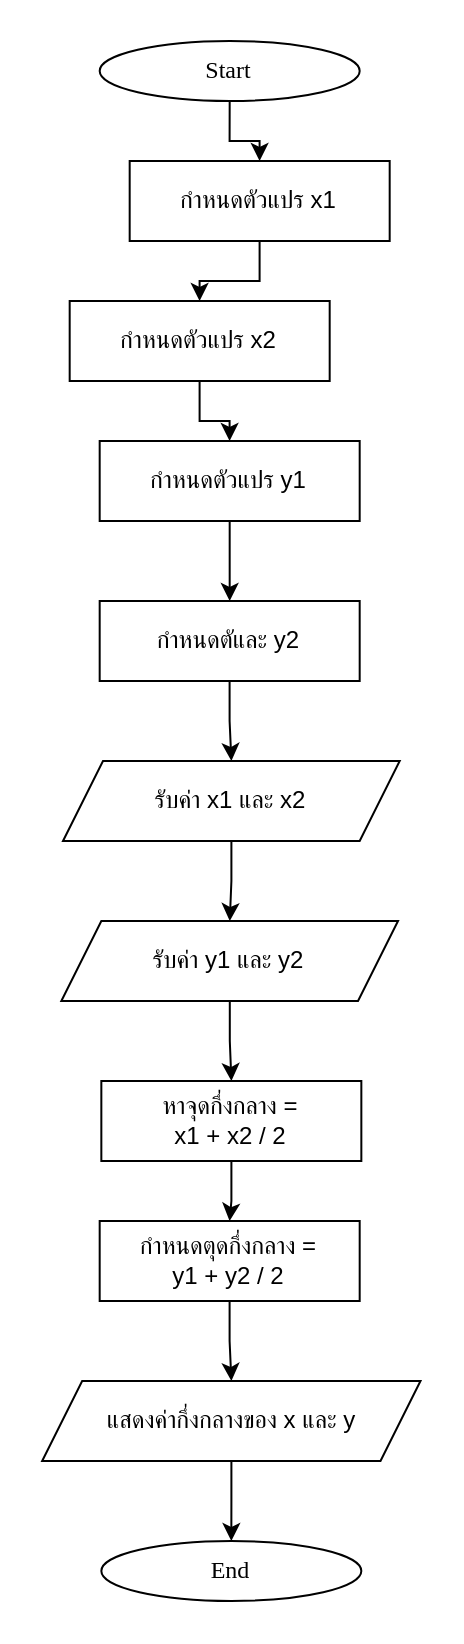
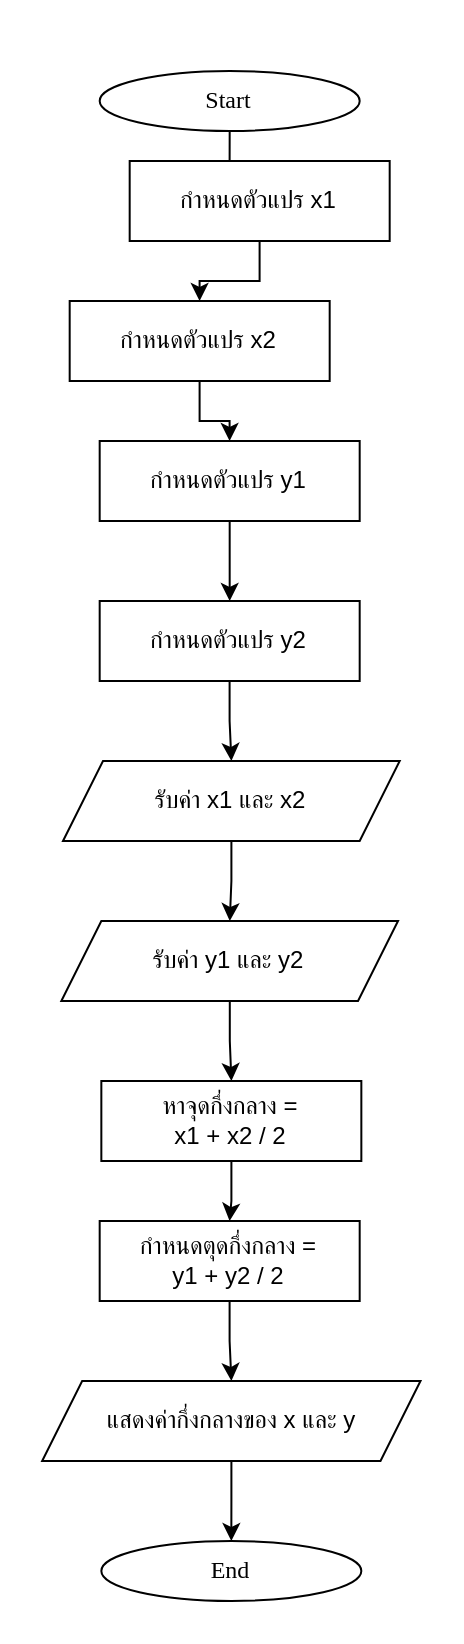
node "Start": moved (230, 71) -> (230, 101)
node "กำหนดตัและ y2": label "กำหนดตัและ y2" -> "กำหนดตัวแปร y2"
